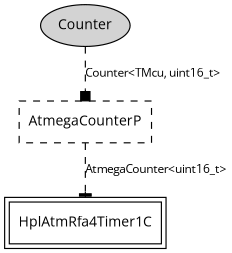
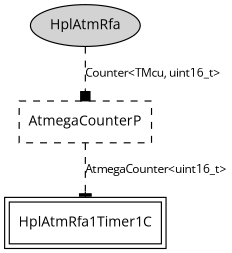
node "Counter": label "Counter" -> "HplAtmRfa"
node "HplAtmRfa4Timer1C": label "HplAtmRfa4Timer1C" -> "HplAtmRfa1Timer1C"
